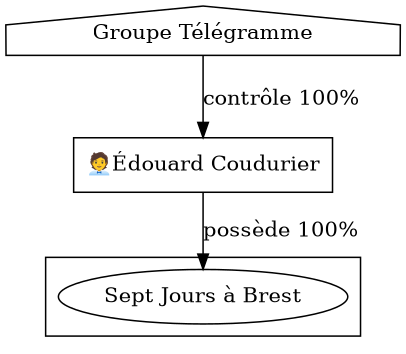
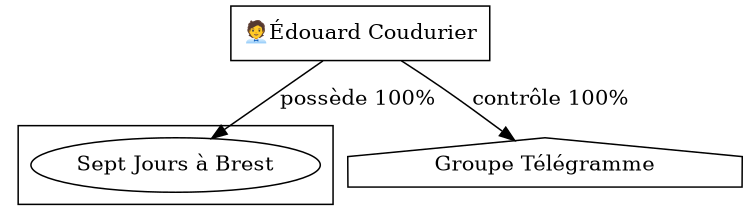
edge "Groupe Télégramme" -> "🧑‍💼Édouard Coudurier": reversed
